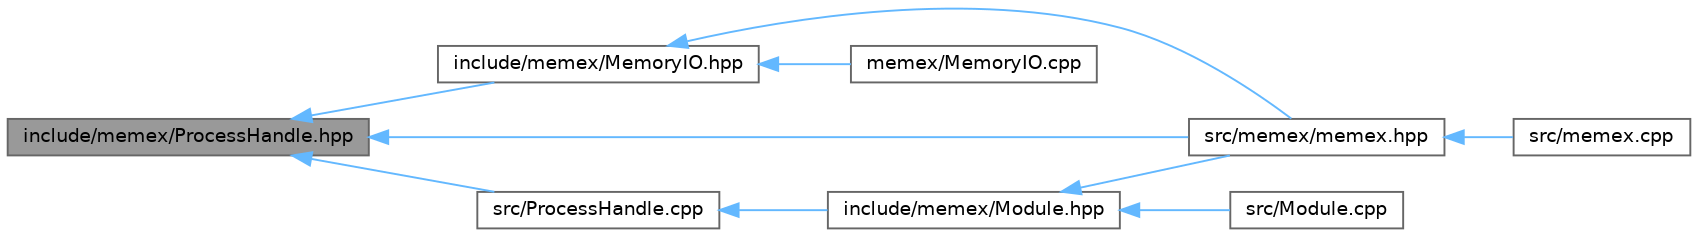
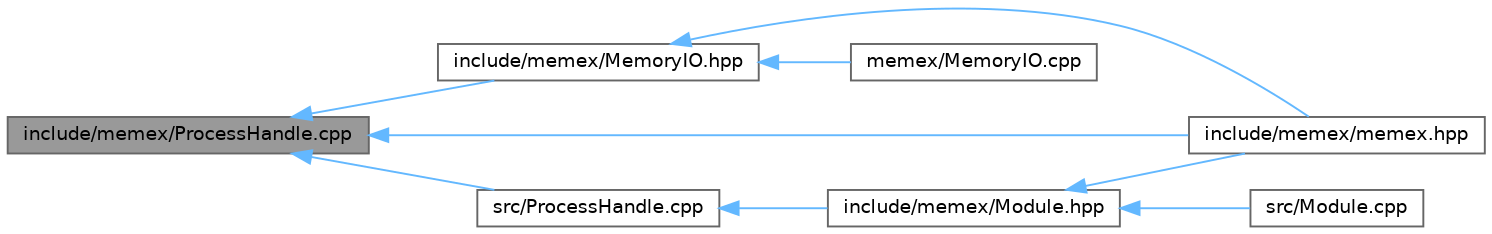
node "include/memex/ProcessHandle.hpp": label "include/memex/ProcessHandle.hpp" -> "include/memex/ProcessHandle.cpp"
node "src/memex/memex.hpp": label "src/memex/memex.hpp" -> "include/memex/memex.hpp"
node "src/memex.cpp": removed
